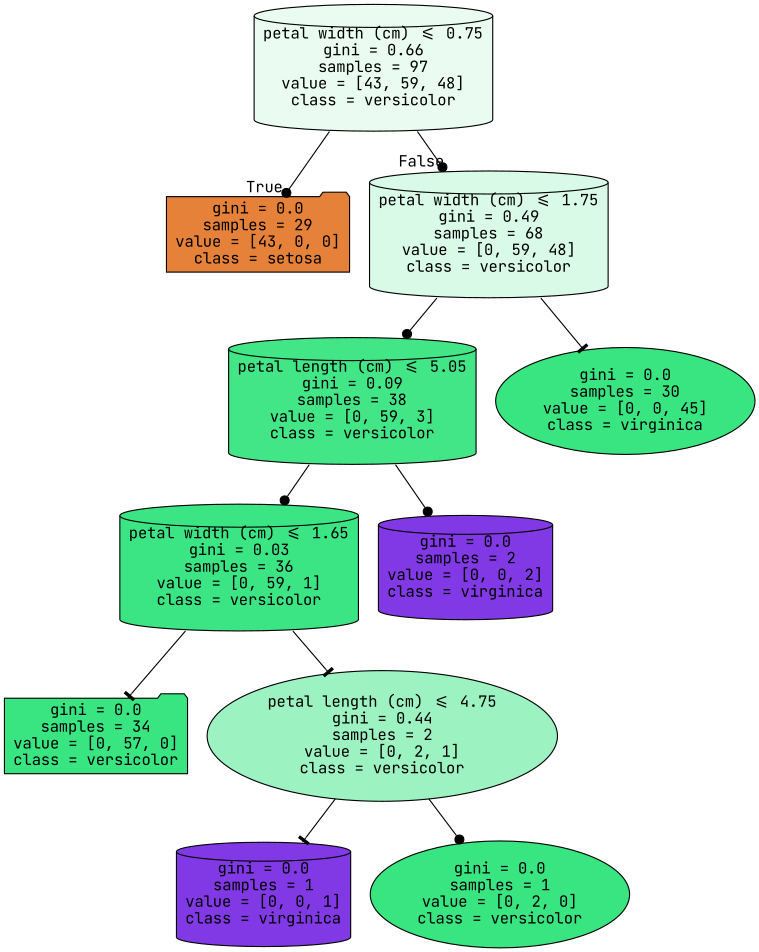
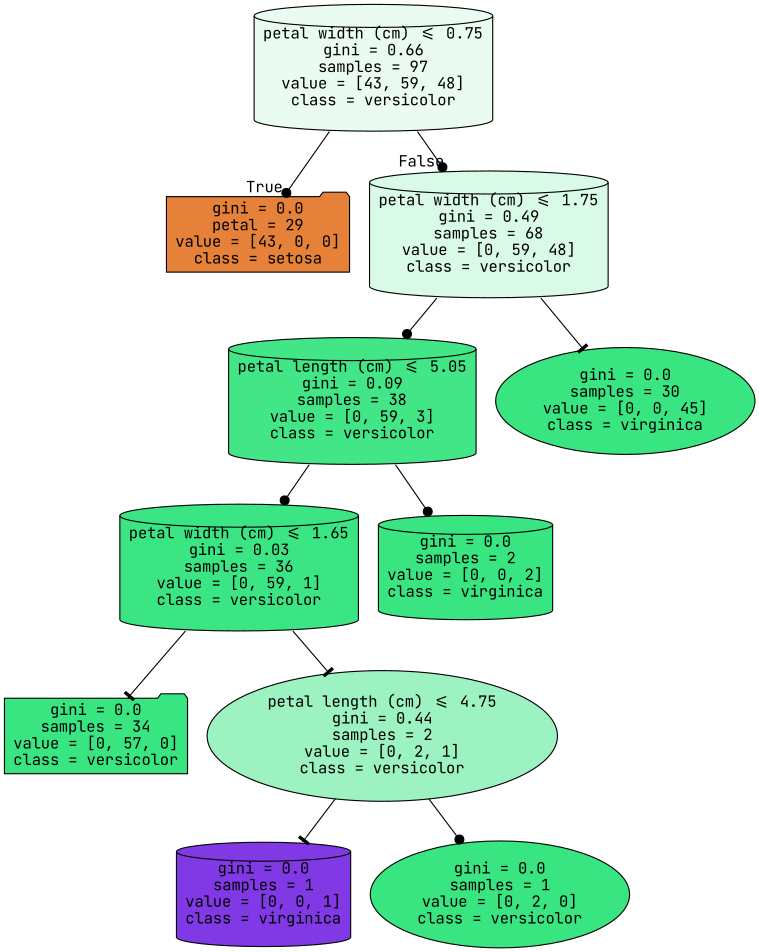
node "gini = 0.0 samples = 29 value = [43, 0, 0] class = setosa": label "gini = 0.0 samples = 29 value = [43, 0, 0] class = setosa" -> "gini = 0.0 petal = 29 value = [43, 0, 0] class = setosa"
node "gini = 0.0 samples = 2 value = [0, 0, 2] class = virginica": fillcolor #8139e5 -> #39e581
